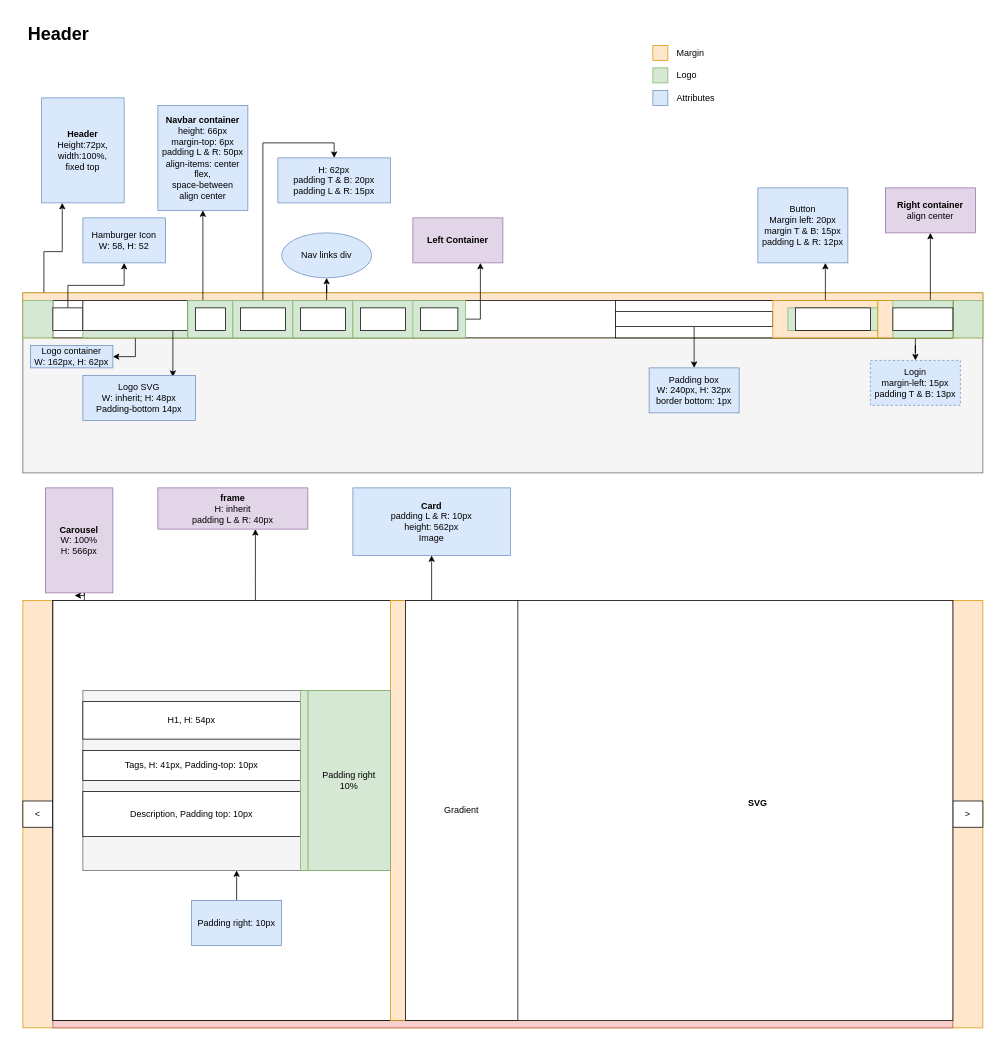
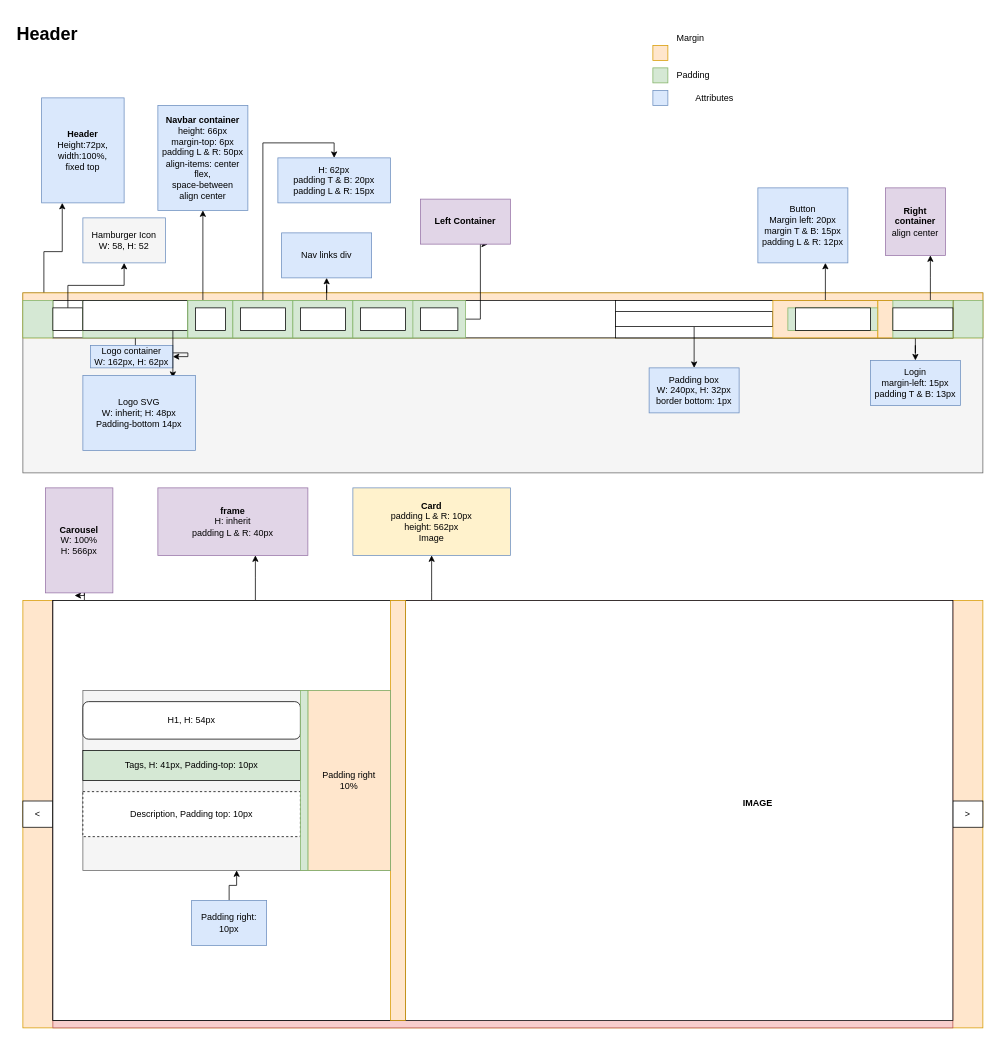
node "Header": moved (120, 34) -> (109, 34)
node "Margin": moved (702, 53) -> (702, 38)
node "Logo": label "Logo" -> "Padding"
node "Attributes": moved (702, 98) -> (720, 98)
node "Right container align center": size 90x45 -> 60x68
node "Hamburger Icon W: 58, H: 52": fillcolor #dae8fc -> #f5f5f5
node "Left Container": moved (458, 240) -> (465, 222)
node "Nav links div": shape ellipse -> rectangle
node "Logo container W: 162px, H: 62px": moved (72, 357) -> (132, 357)
node "Login margin-left: 15px padding T & B: 13px": style dashed -> solid
node "Logo SVG W: inherit; H: 48px Padding-bottom 14px": size 113x45 -> 113x75
node "frame H: inherit padding L & R: 40px": size 150x41 -> 150x68
node "Card padding L & R: 10px height: 562px Image": fillcolor #dae8fc -> #fff2cc
node "H1, H: 54px": shape rectangle -> rounded rectangle
node "Tags, H: 41px, Padding-top: 10px": fillcolor #ffffff -> #d5e8d4
node "Padding right 10%": fillcolor #d5e8d4 -> #ffe6cc
node "SVG": label "SVG" -> "IMAGE"
node "Gradient": removed
node "Description, Padding top: 10px": style solid -> dashed
node "Padding right: 10px": size 90x45 -> 75x45
